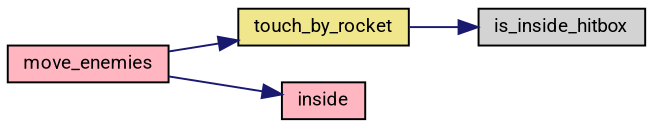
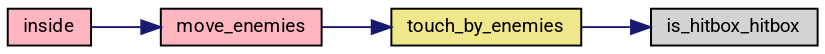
node "touch_by_rocket": label "touch_by_rocket" -> "touch_by_enemies"
node "is_inside_hitbox": label "is_inside_hitbox" -> "is_hitbox_hitbox"
edge "move_enemies" -> "inside": reversed
